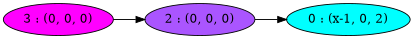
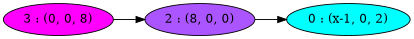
node "3 : (0, 0, 0)": label "3 : (0, 0, 0)" -> "3 : (0, 0, 8)"
node "2 : (0, 0, 0)": label "2 : (0, 0, 0)" -> "2 : (8, 0, 0)"
